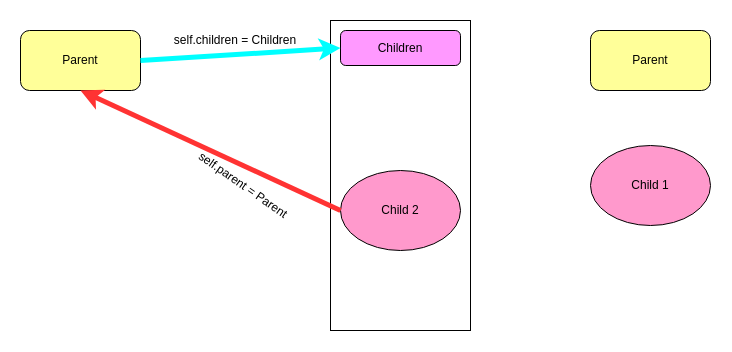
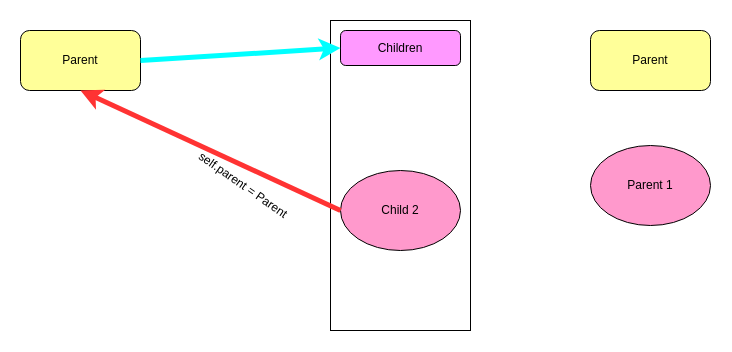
node "self.children = Children": removed
node "Child 1": label "Child 1" -> "Parent 1"
